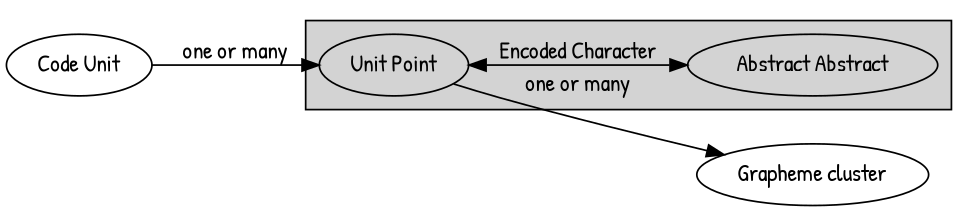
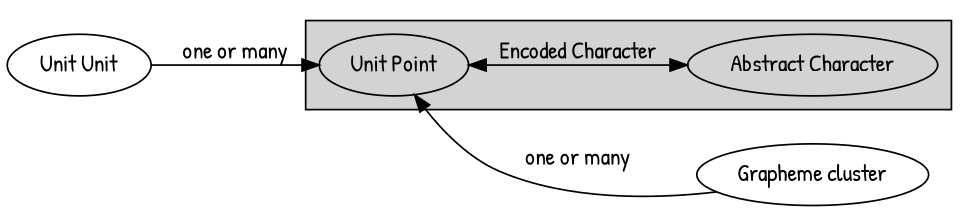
node "Code Unit": label "Code Unit" -> "Unit Unit"
node "Abstract Abstract": label "Abstract Abstract" -> "Abstract Character"
edge "Unit Point" -> "Grapheme cluster": reversed
